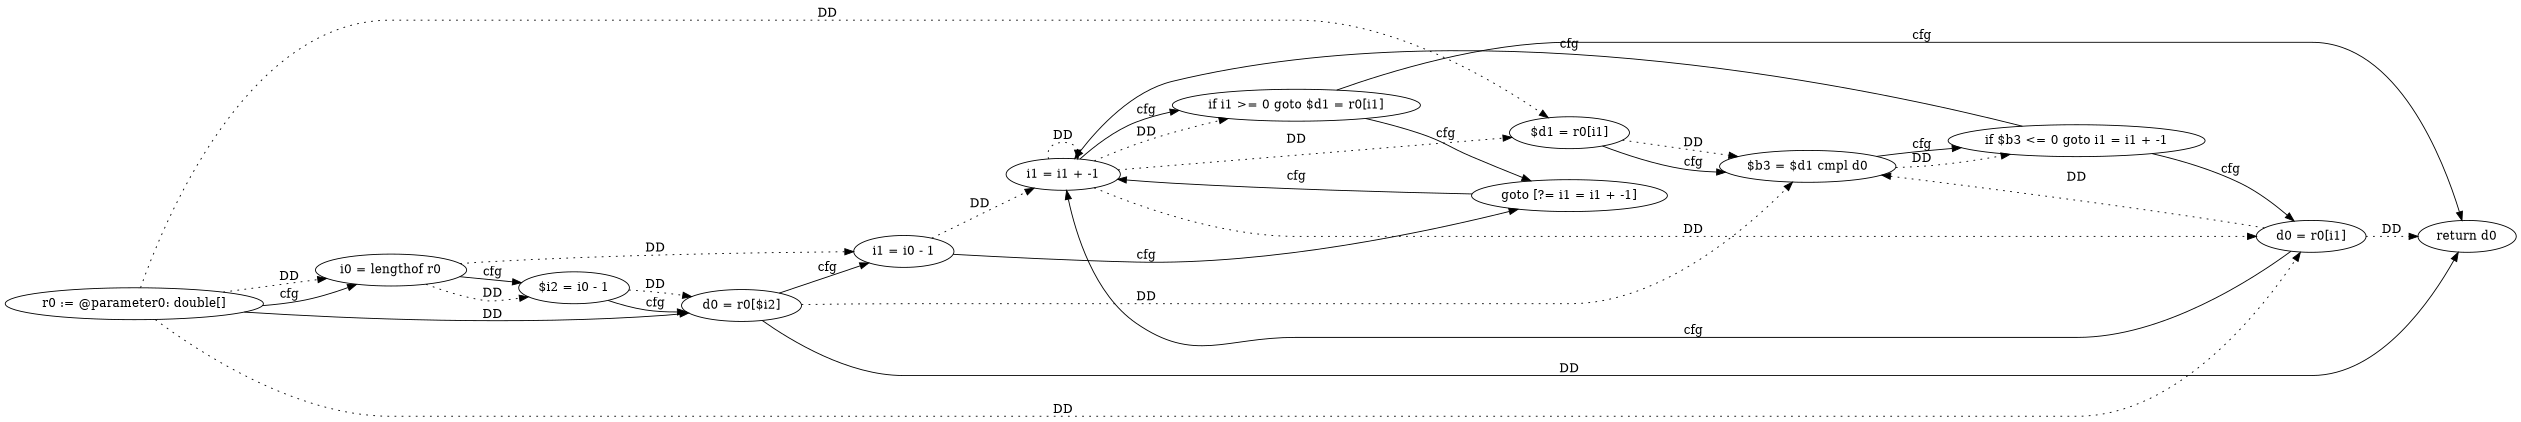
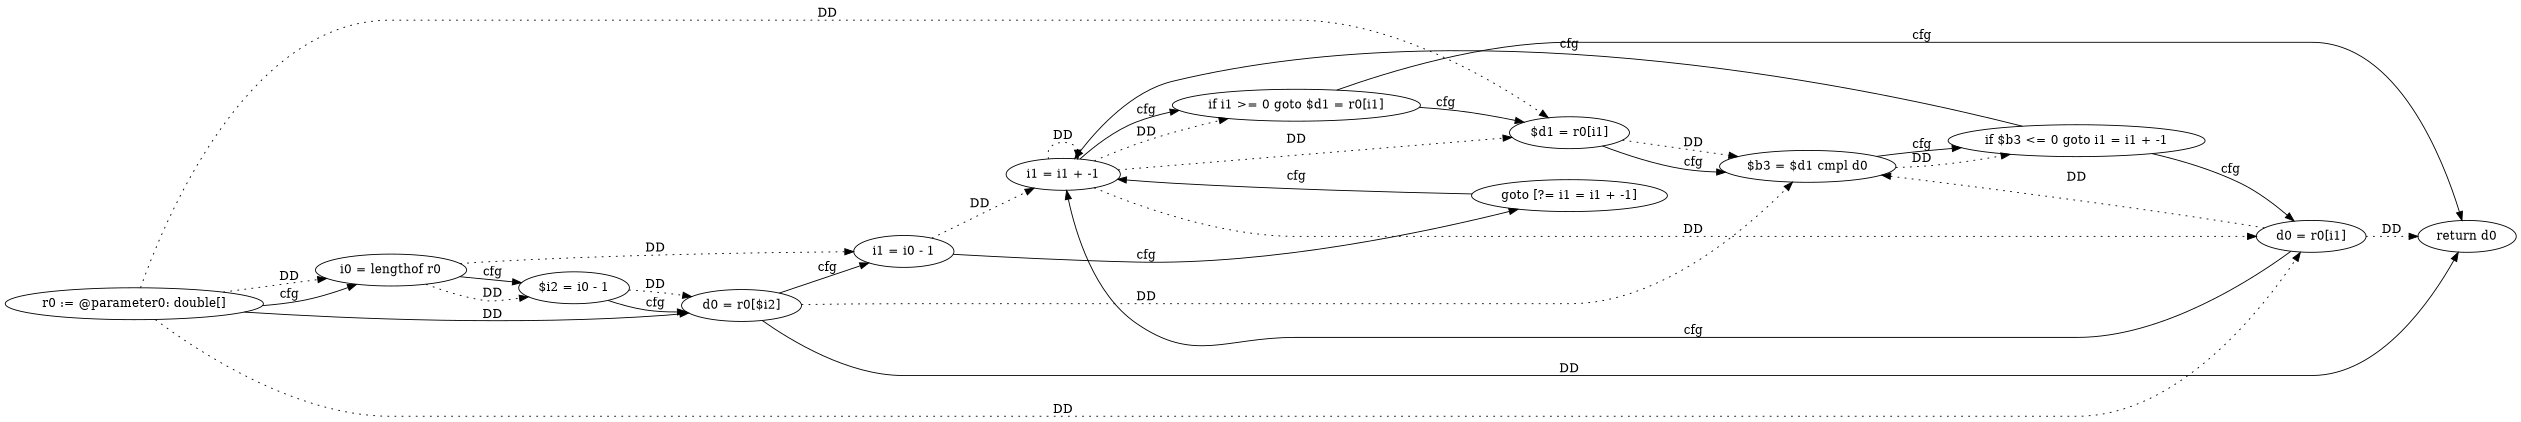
edge "if i1 >= 0 goto $d1 = r0[i1]" -> "goto [?= i1 = i1 + -1]": now "if i1 >= 0 goto $d1 = r0[i1]" -> "$d1 = r0[i1]"
